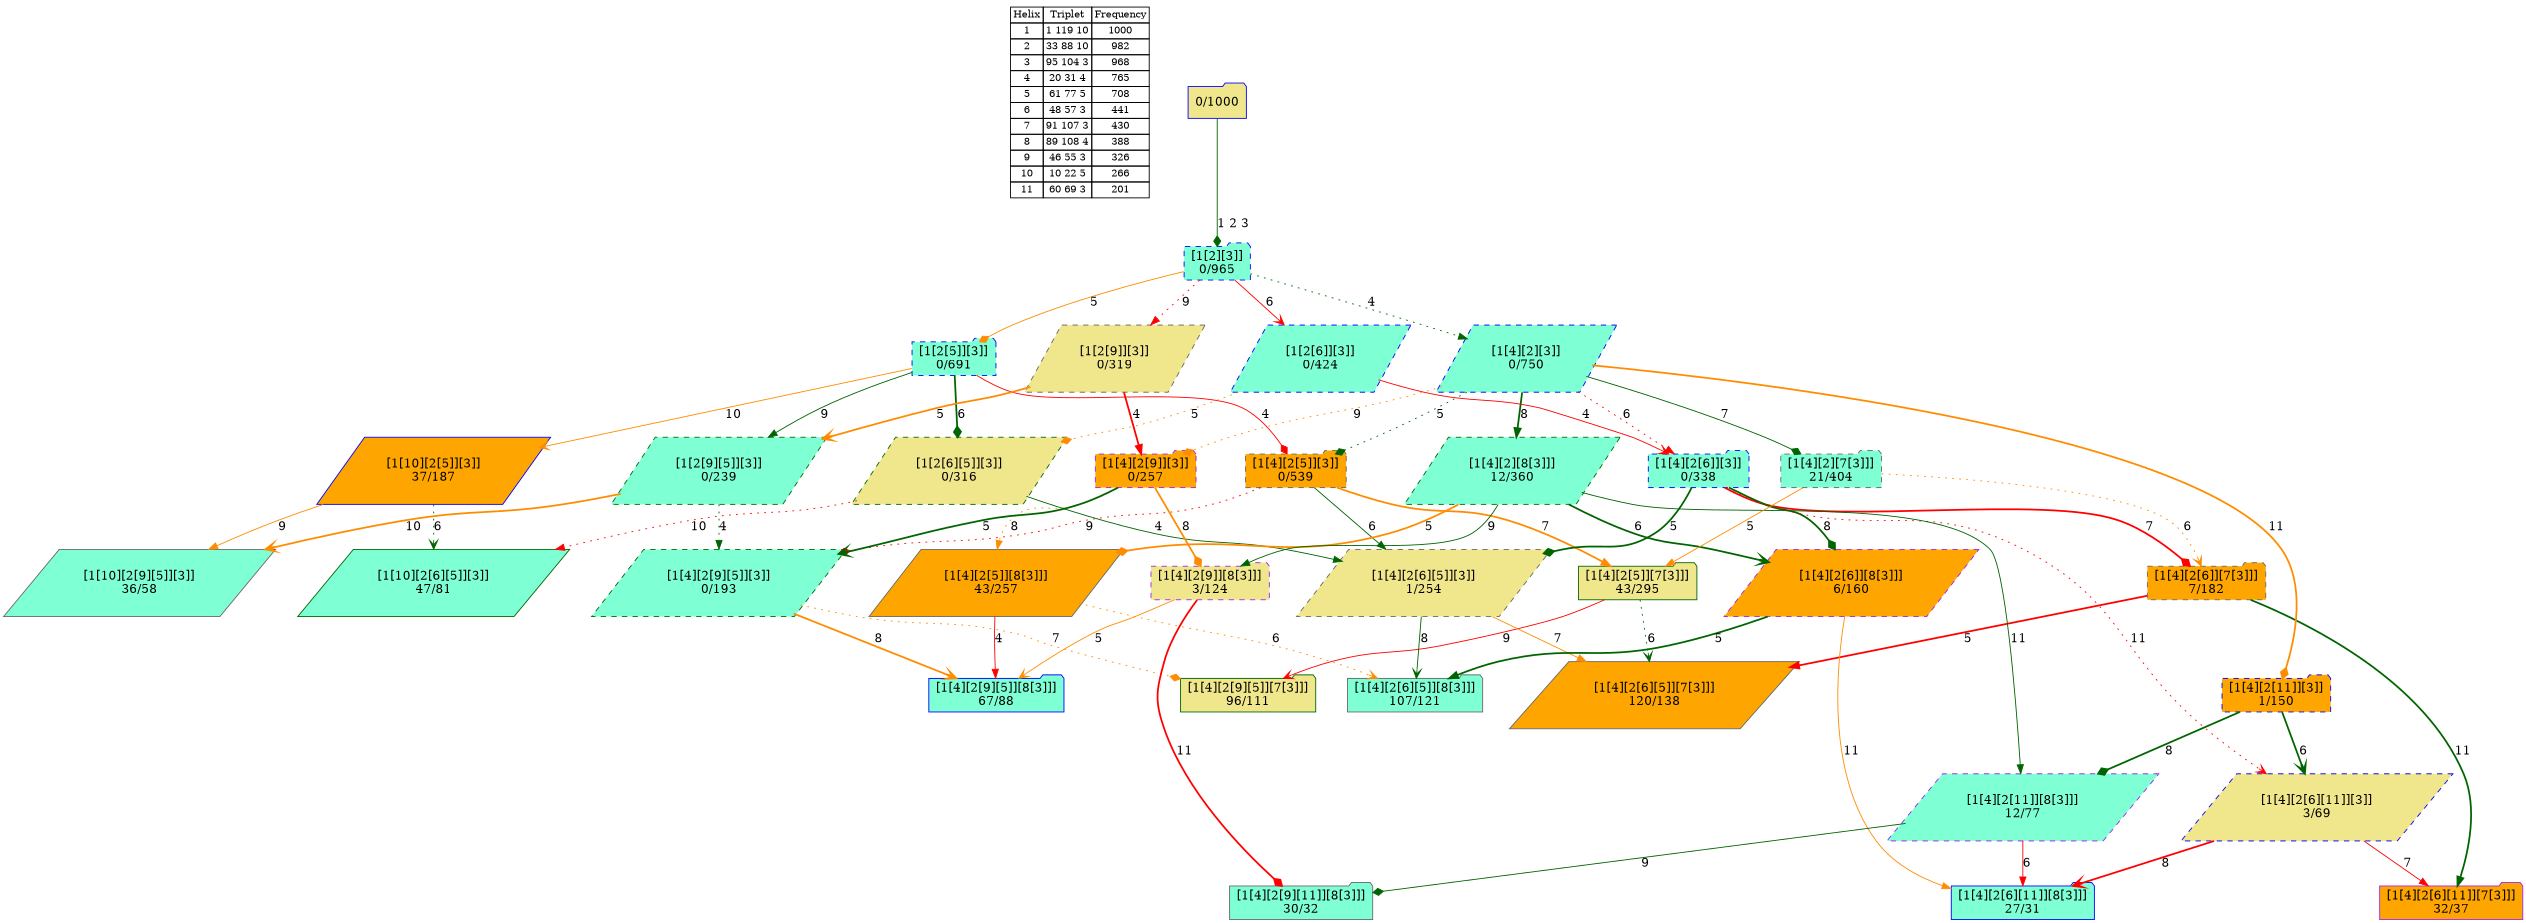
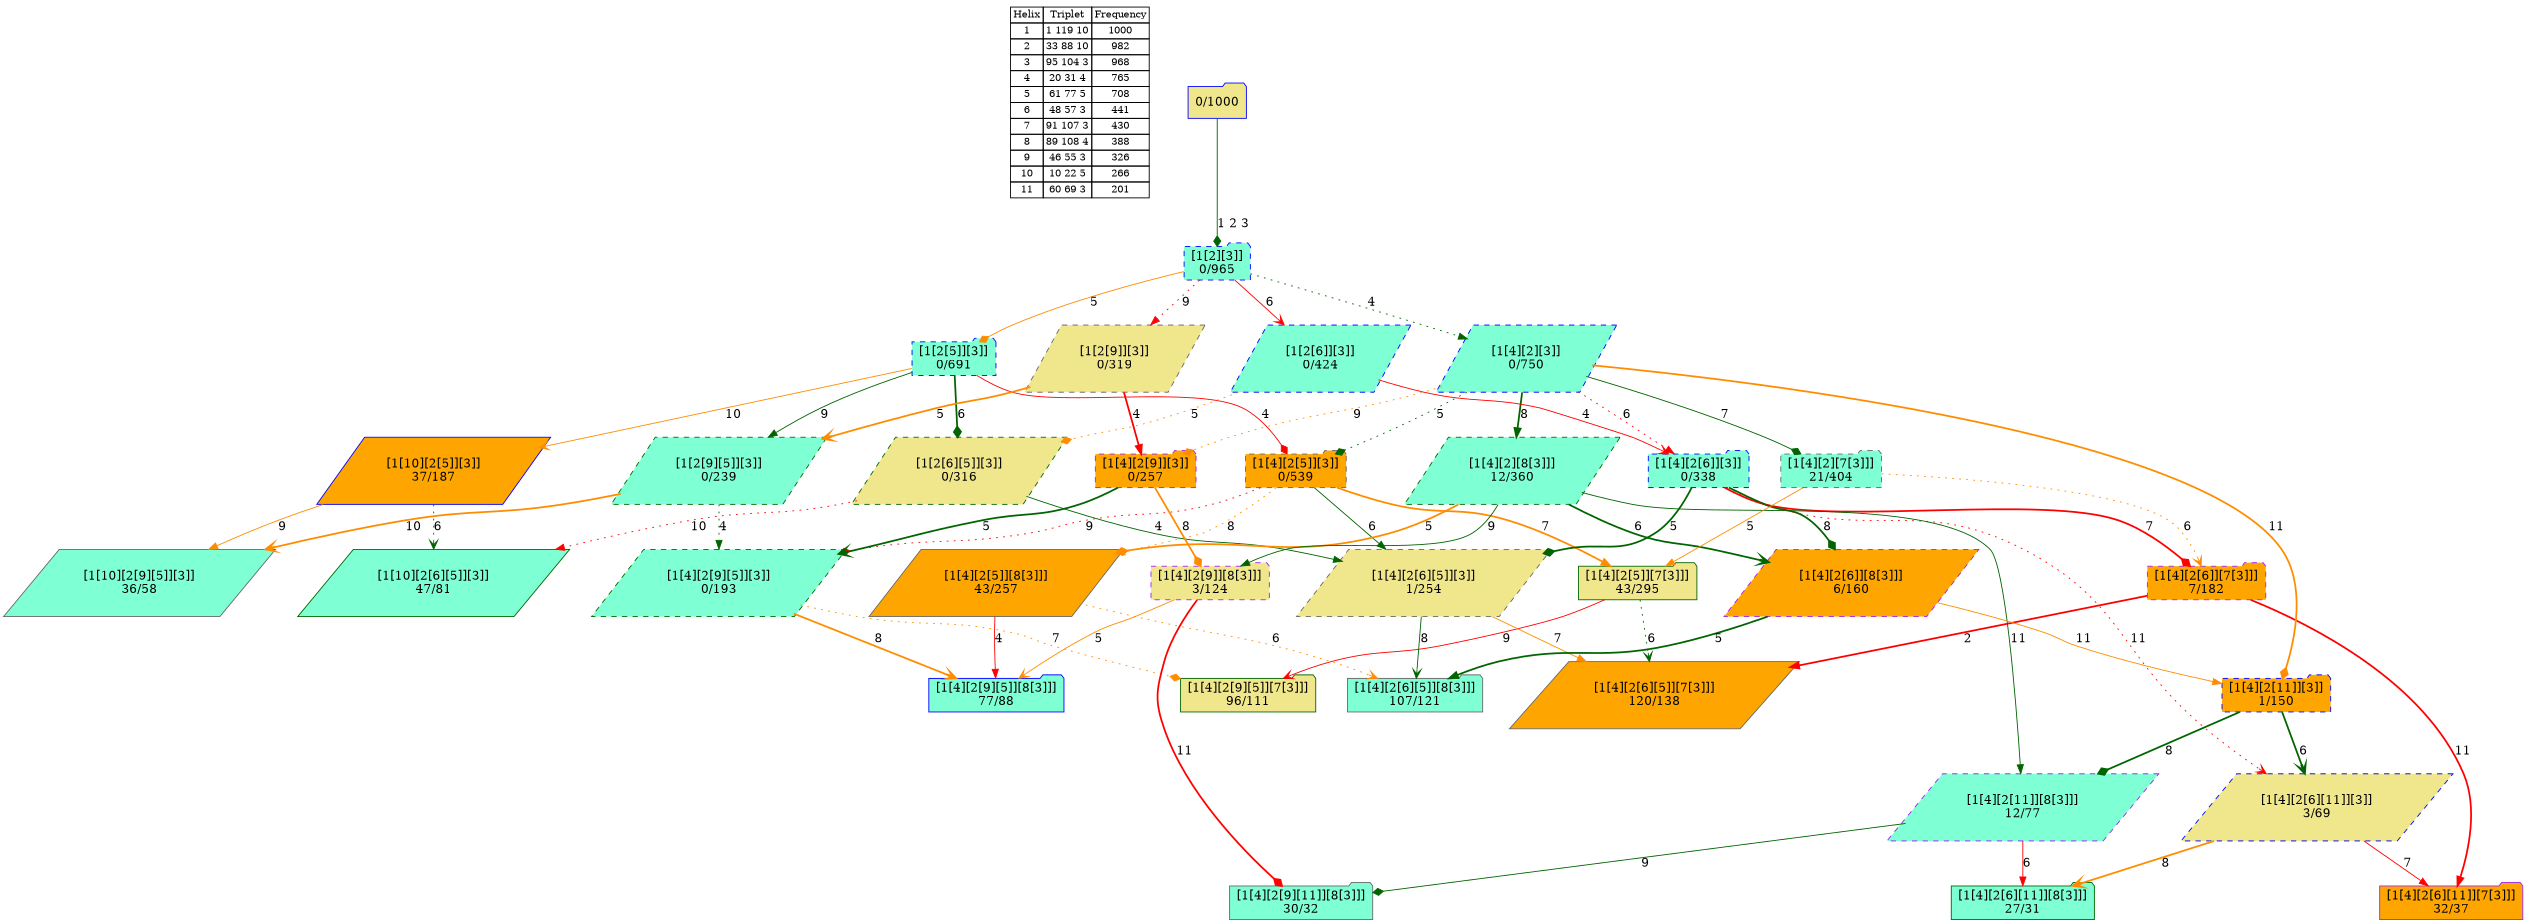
edge "[1[4][2[9]][3]] 0/257" -> "[1[4][2[5]][8[3]]] 43/257": now "[1[4][2[5]][3]] 0/539" -> "[1[4][2[5]][8[3]]] 43/257"
node "[1[4][2[6]][7[3]]] 7/182": color gray40 -> purple
edge "[1[4][2[6]][7[3]]] 7/182" -> "[1[4][2[6][5]][7[3]]] 120/138": label "5 " -> "2 "
node "[1[4][2[9][5]][8[3]]] 67/88": label "[1[4][2[9][5]][8[3]]] 67/88" -> "[1[4][2[9][5]][8[3]]] 77/88"
edge "[1[4][2[6]][7[3]]] 7/182" -> "[1[4][2[6][11]][7[3]]] 32/37": color darkgreen -> red
edge "[1[4][2[6]][8[3]]] 6/160" -> "[1[4][2[6][11]][8[3]]] 27/31": now "[1[4][2[6]][8[3]]] 6/160" -> "[1[4][2[11]][3]] 1/150"
edge "[1[4][2[6][11]][3]] 3/69" -> "[1[4][2[6][11]][8[3]]] 27/31": color red -> darkorange
node "[1[4][2[6][11]][8[3]]] 27/31": color blue -> darkgreen
